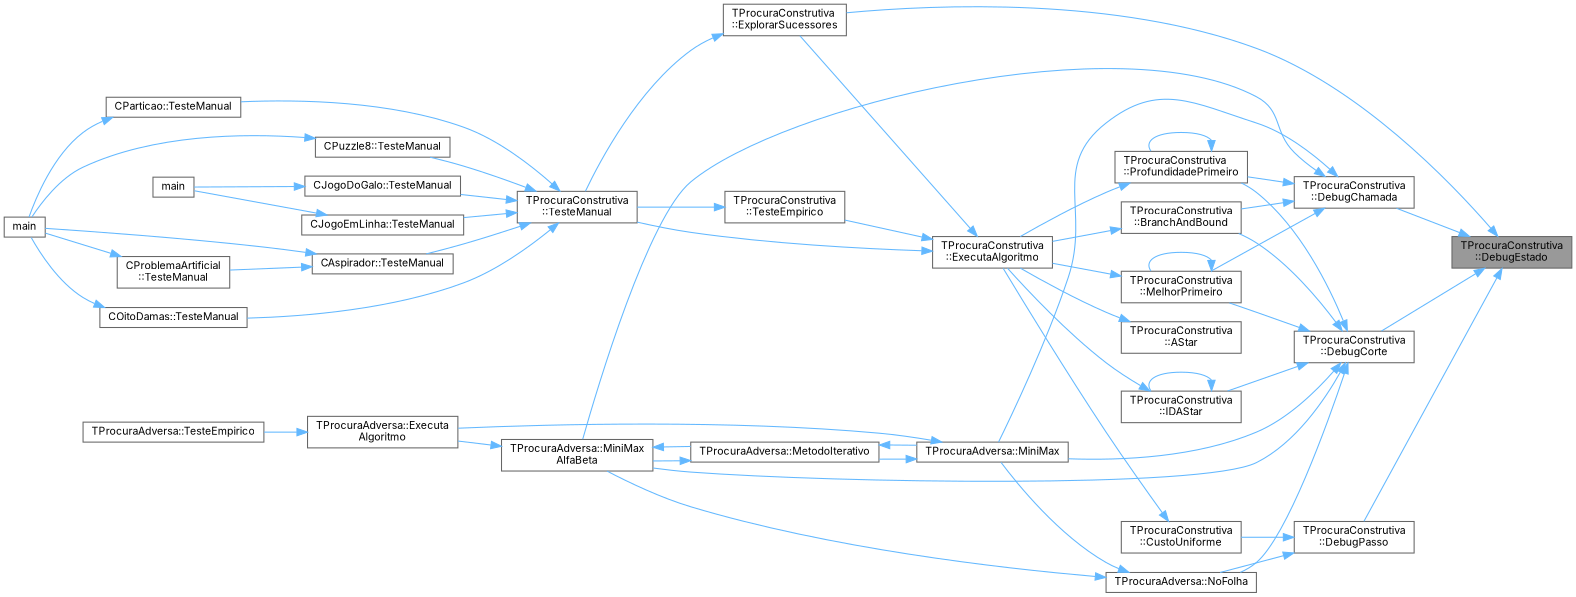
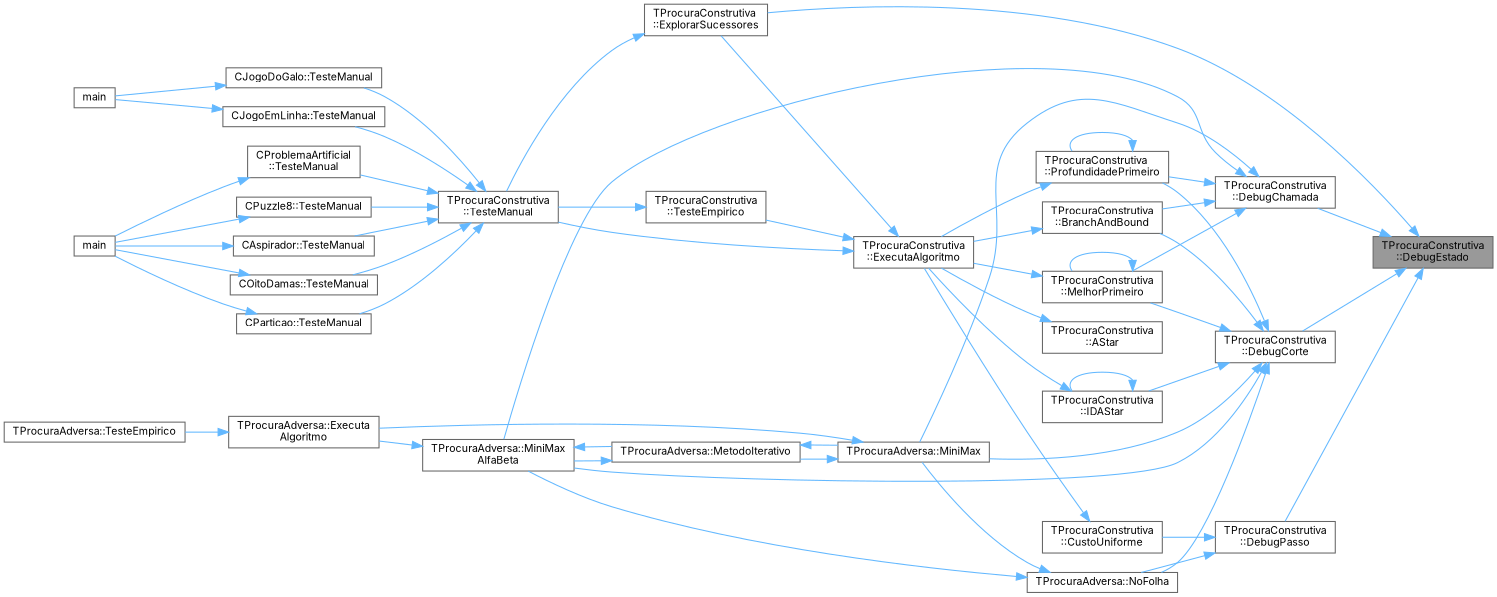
edge "CProblemaArtificial ::TesteManual" -> "CAspirador::TesteManual": now "CProblemaArtificial ::TesteManual" -> "TProcuraConstrutiva ::TesteManual"
